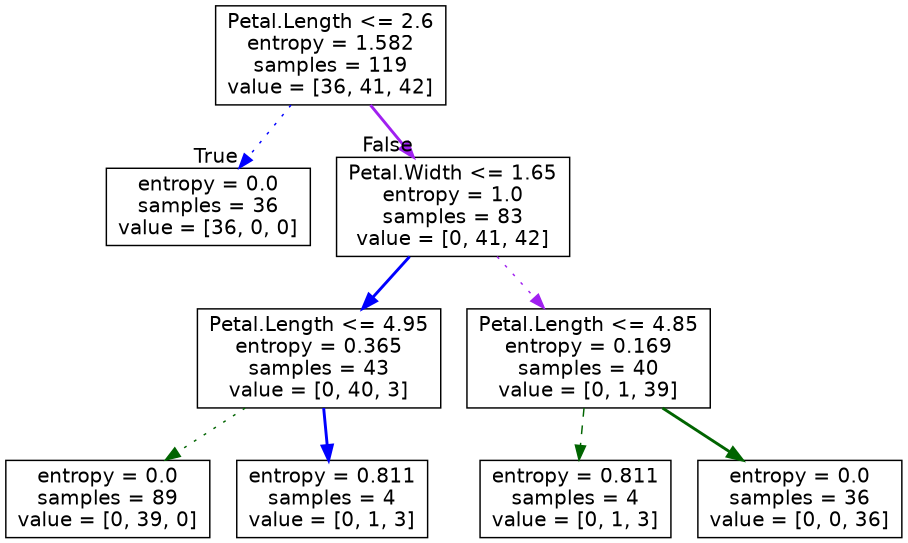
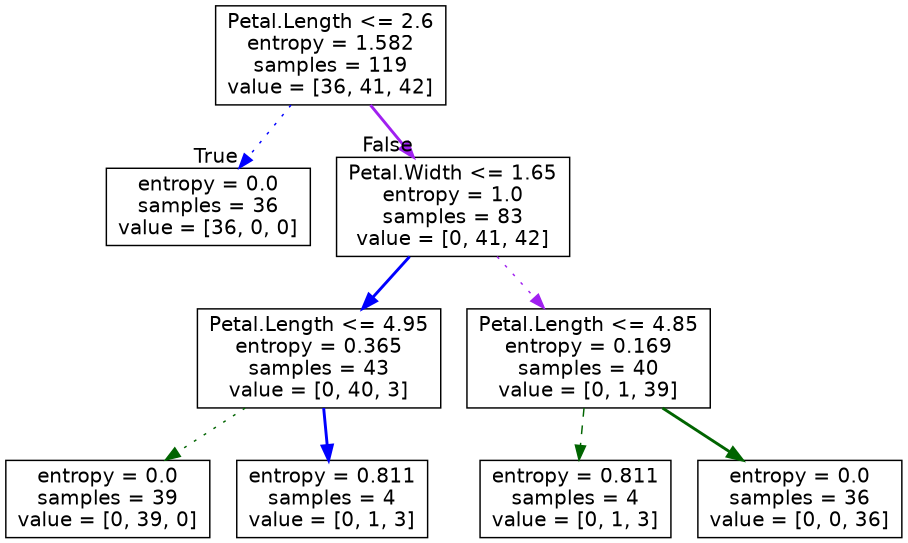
node "entropy = 0.0 samples = 89 value = [0, 39, 0]": label "entropy = 0.0 samples = 89 value = [0, 39, 0]" -> "entropy = 0.0 samples = 39 value = [0, 39, 0]"
